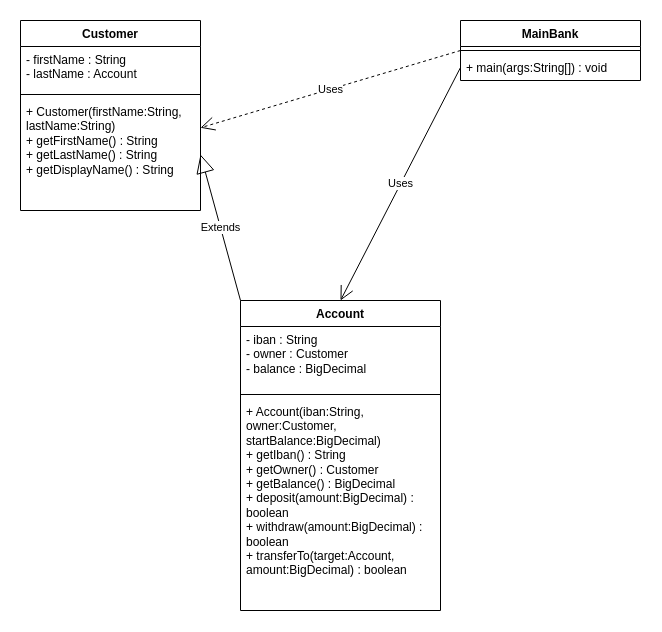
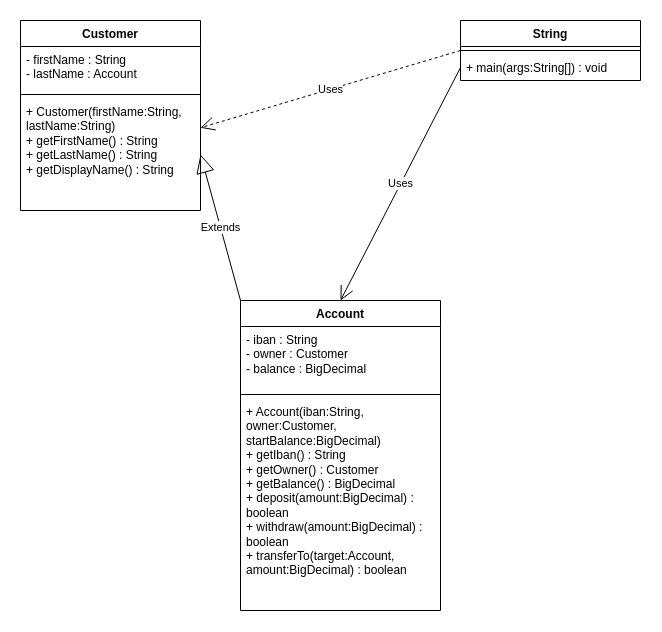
node "MainBank": label "MainBank" -> "String"
